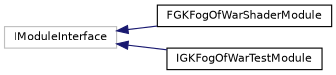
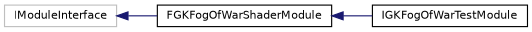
edge "IGKFogOfWarTestModule" -> "IModuleInterface": now "IGKFogOfWarTestModule" -> "FGKFogOfWarShaderModule"
